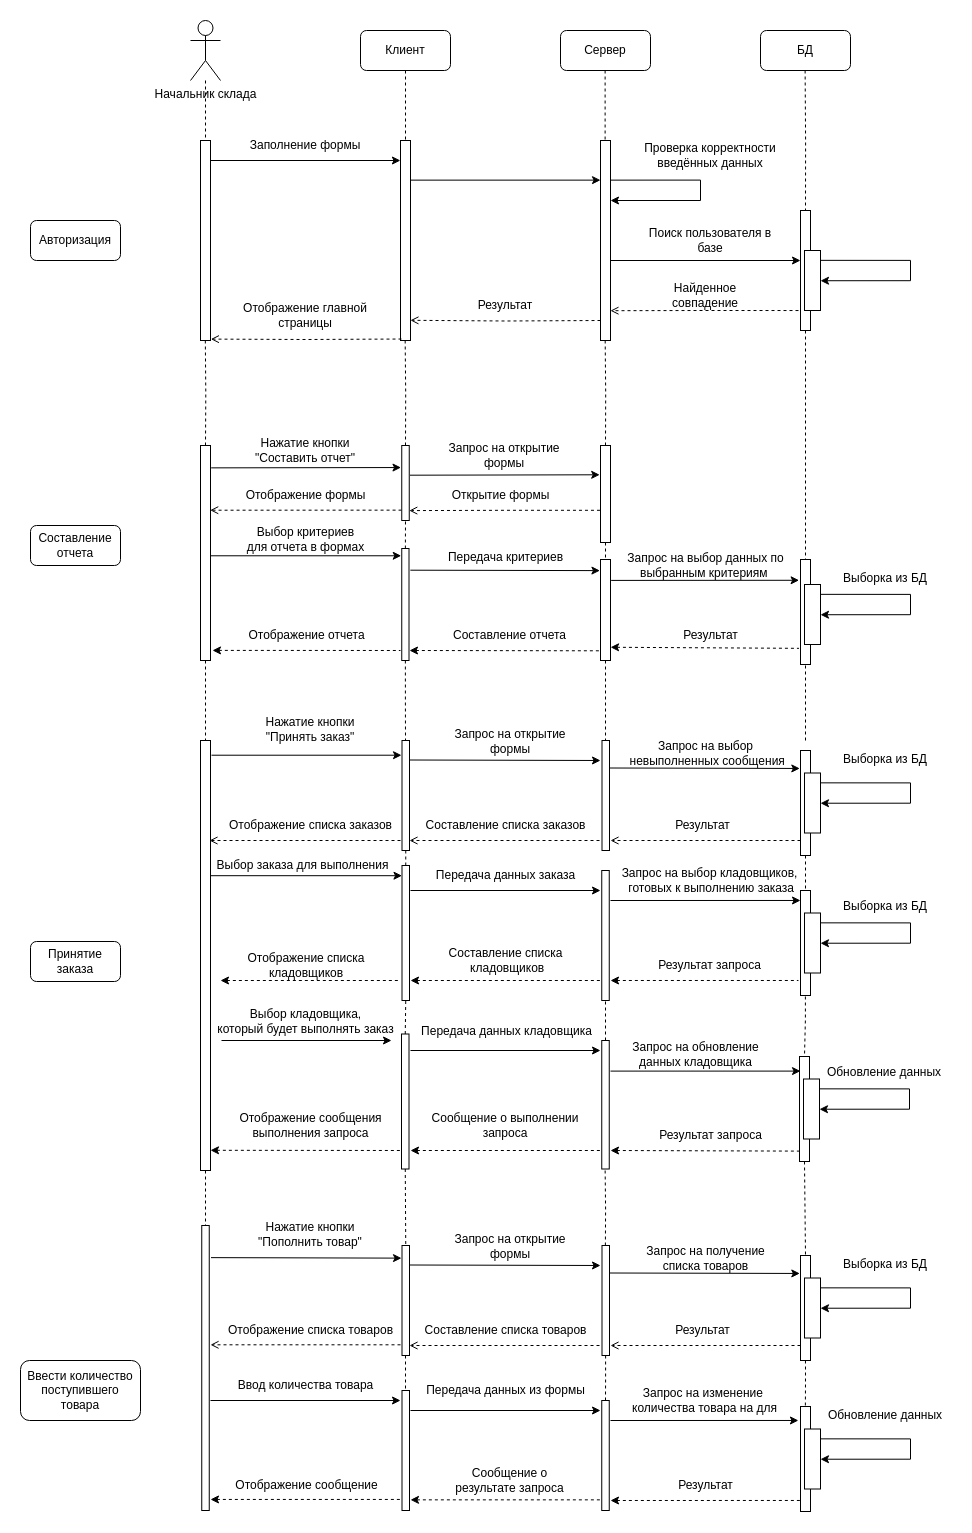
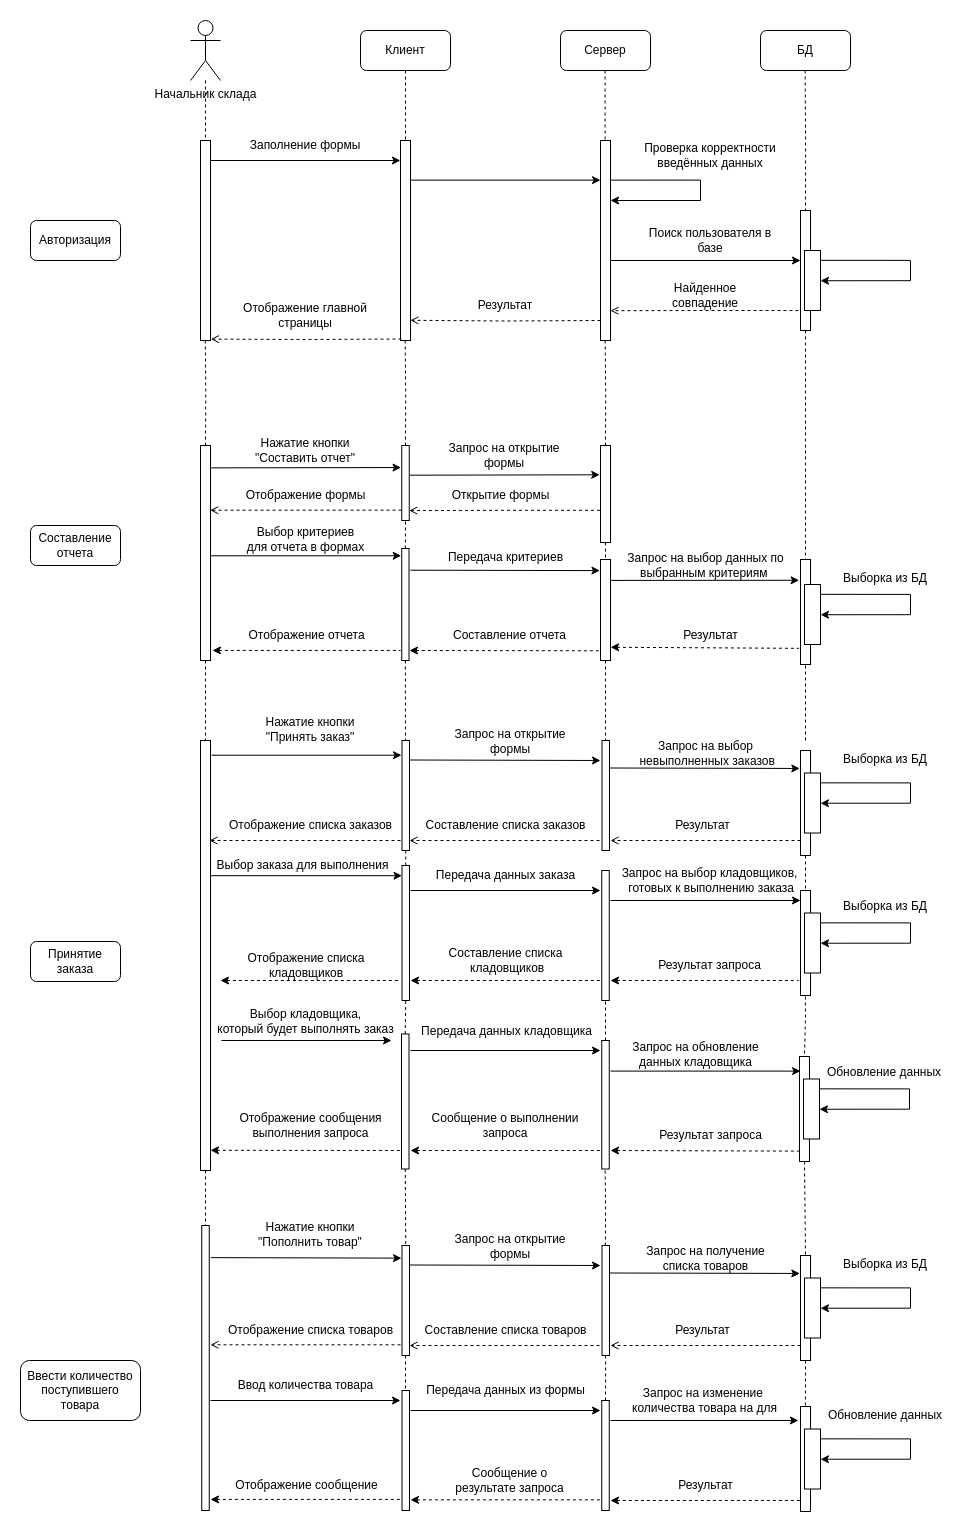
node "Запрос на выбор невыполненных сообщения": label "Запрос на выбор невыполненных сообщения" -> "Запрос на выбор невыполненных заказов"
